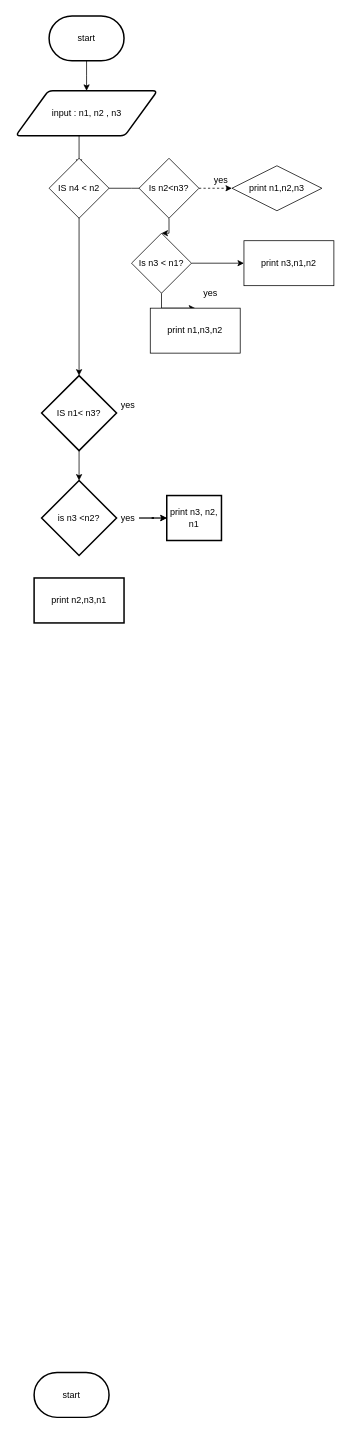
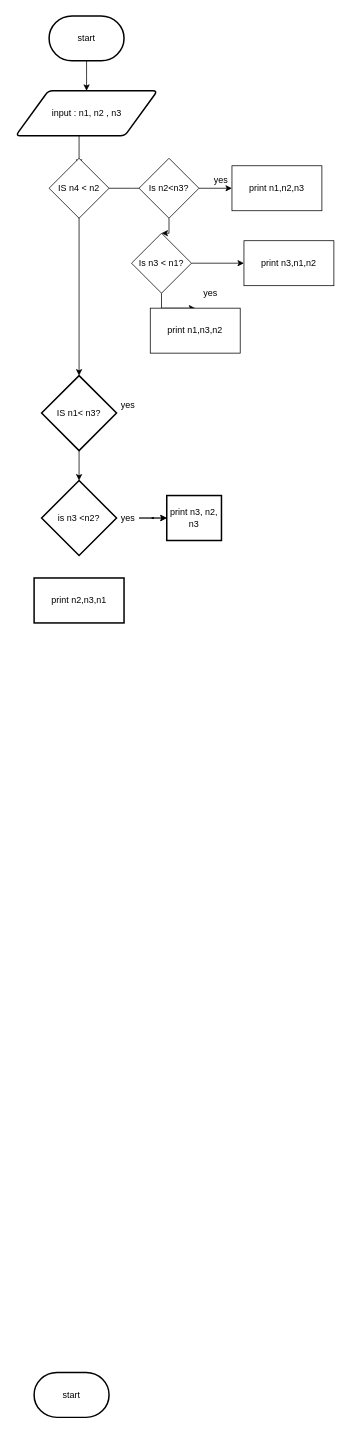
edge "Is n2<n3?" -> "print n1,n2,n3": style dashed -> solid
node "print n1,n2,n3": shape diamond -> rectangle
node "print n3, n2, n1": label "print n3, n2, n1" -> "print n3, n2, n3"
